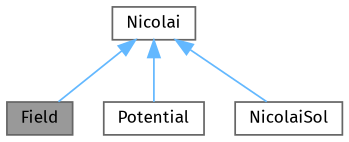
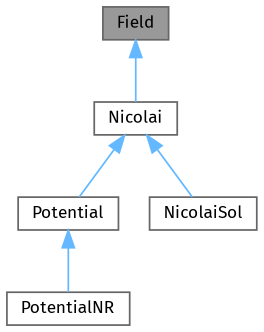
edge "Field" -> "Nicolai": reversed
node "PotentialNR": added
